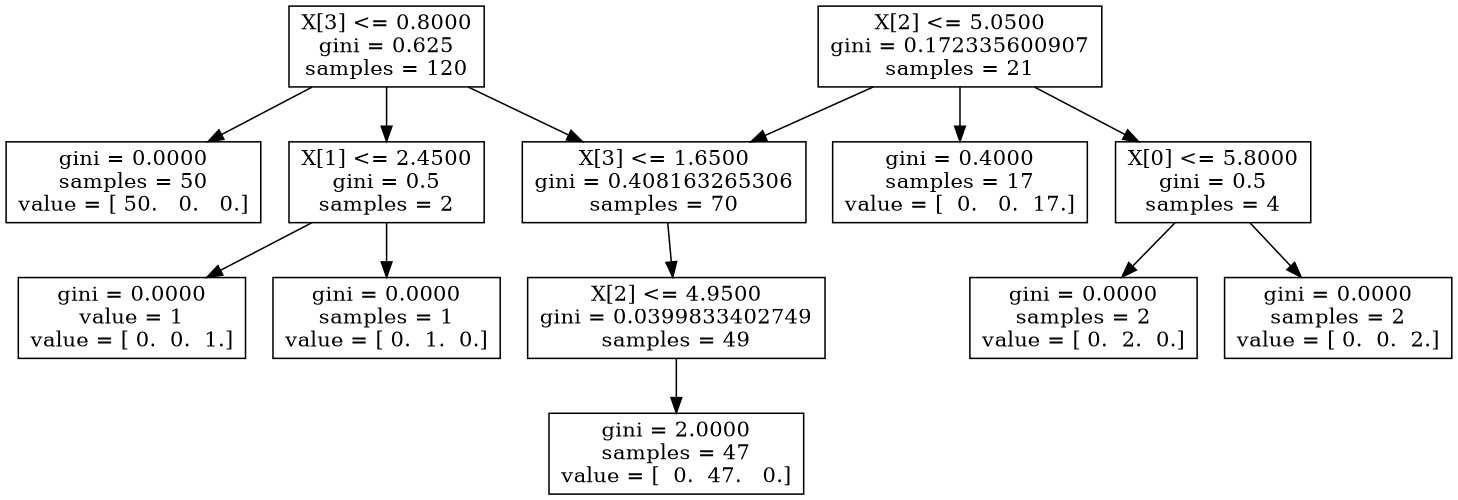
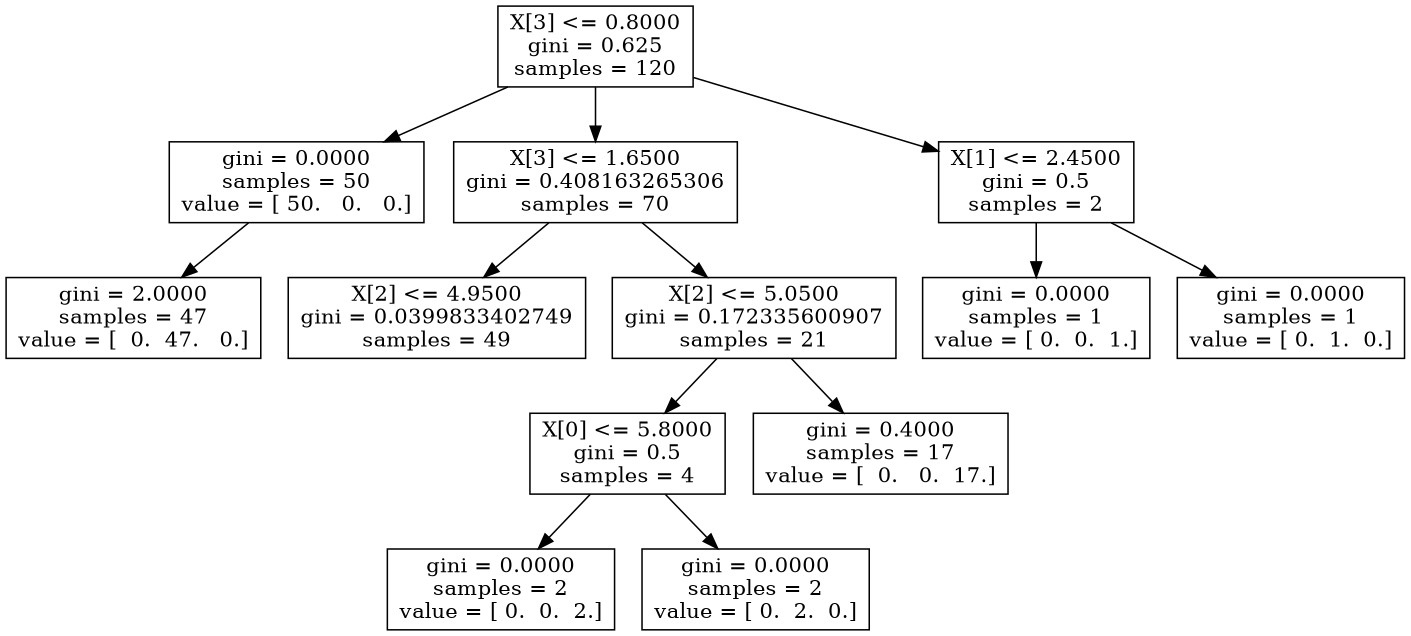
edge "X[2] <= 5.0500 gini = 0.172335600907 samples = 21" -> "X[3] <= 1.6500 gini = 0.408163265306 samples = 70": reversed
node "gini = 0.0000 value = 1 value = [ 0.  0.  1.]": label "gini = 0.0000 value = 1 value = [ 0.  0.  1.]" -> "gini = 0.0000 samples = 1 value = [ 0.  0.  1.]"
edge "X[2] <= 4.9500 gini = 0.0399833402749 samples = 49" -> "gini = 2.0000 samples = 47 value = [  0.  47.   0.]": now "gini = 0.0000 samples = 50 value = [ 50.   0.   0.]" -> "gini = 2.0000 samples = 47 value = [  0.  47.   0.]"
